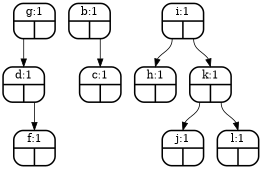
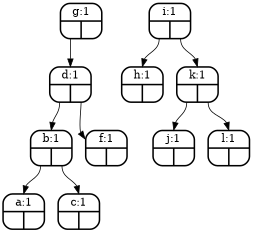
edge "d:1" -> "b:1": added
node "a:1": added
